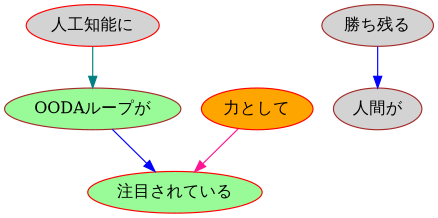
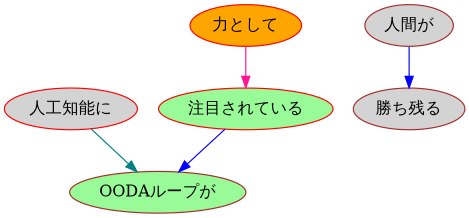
edge "勝ち残る" -> "人間が": reversed
edge "OODAループが" -> "注目されている": reversed
